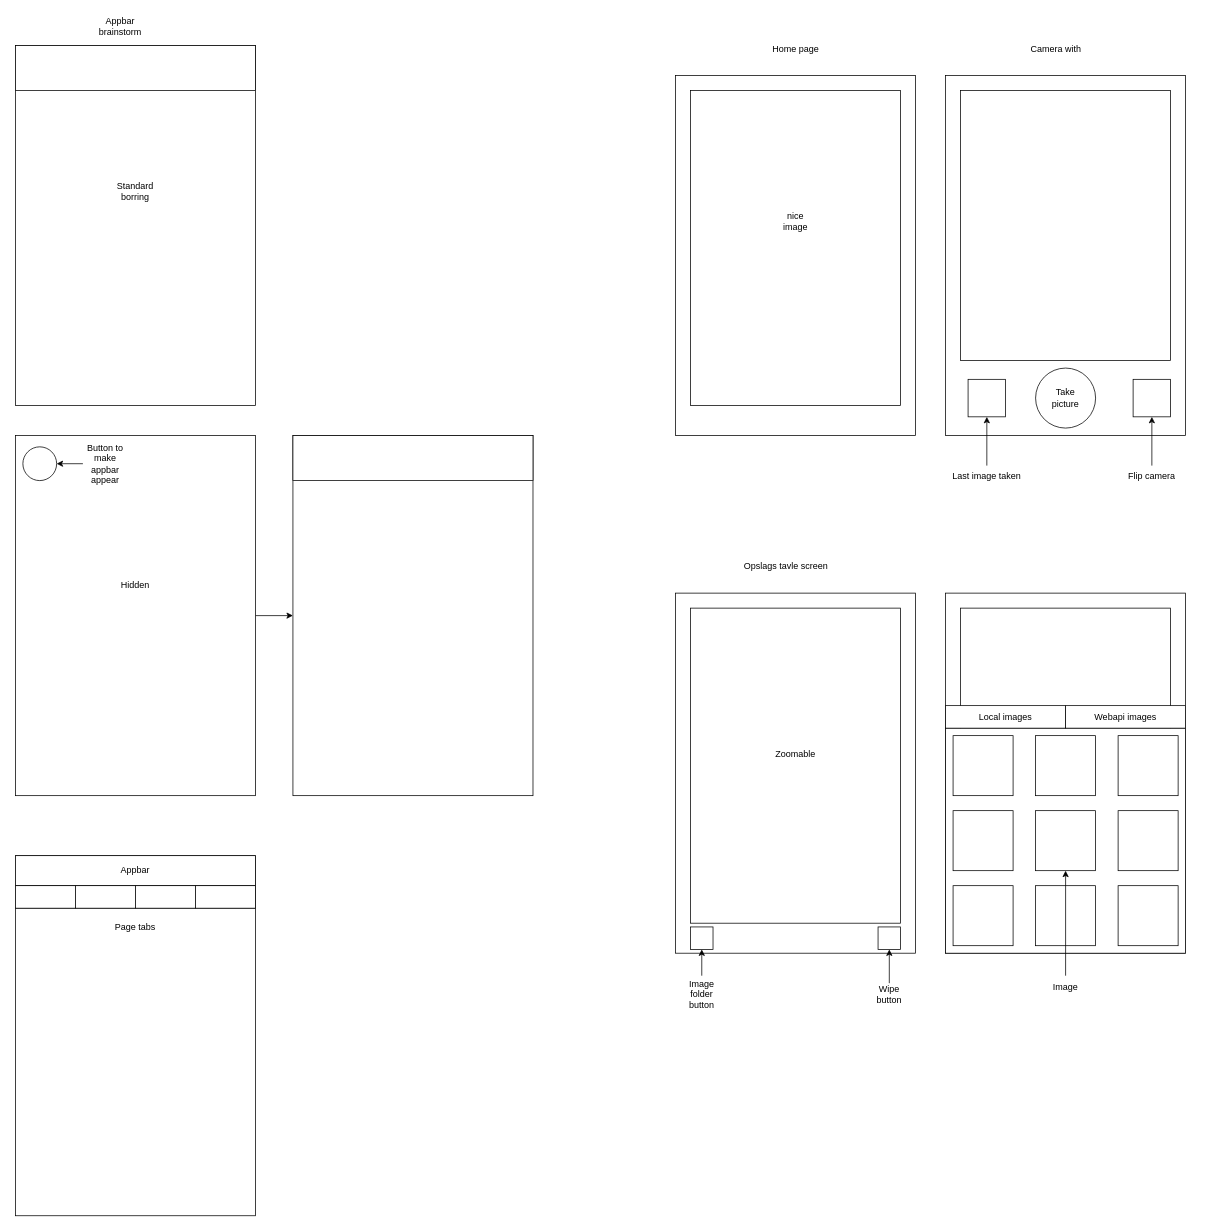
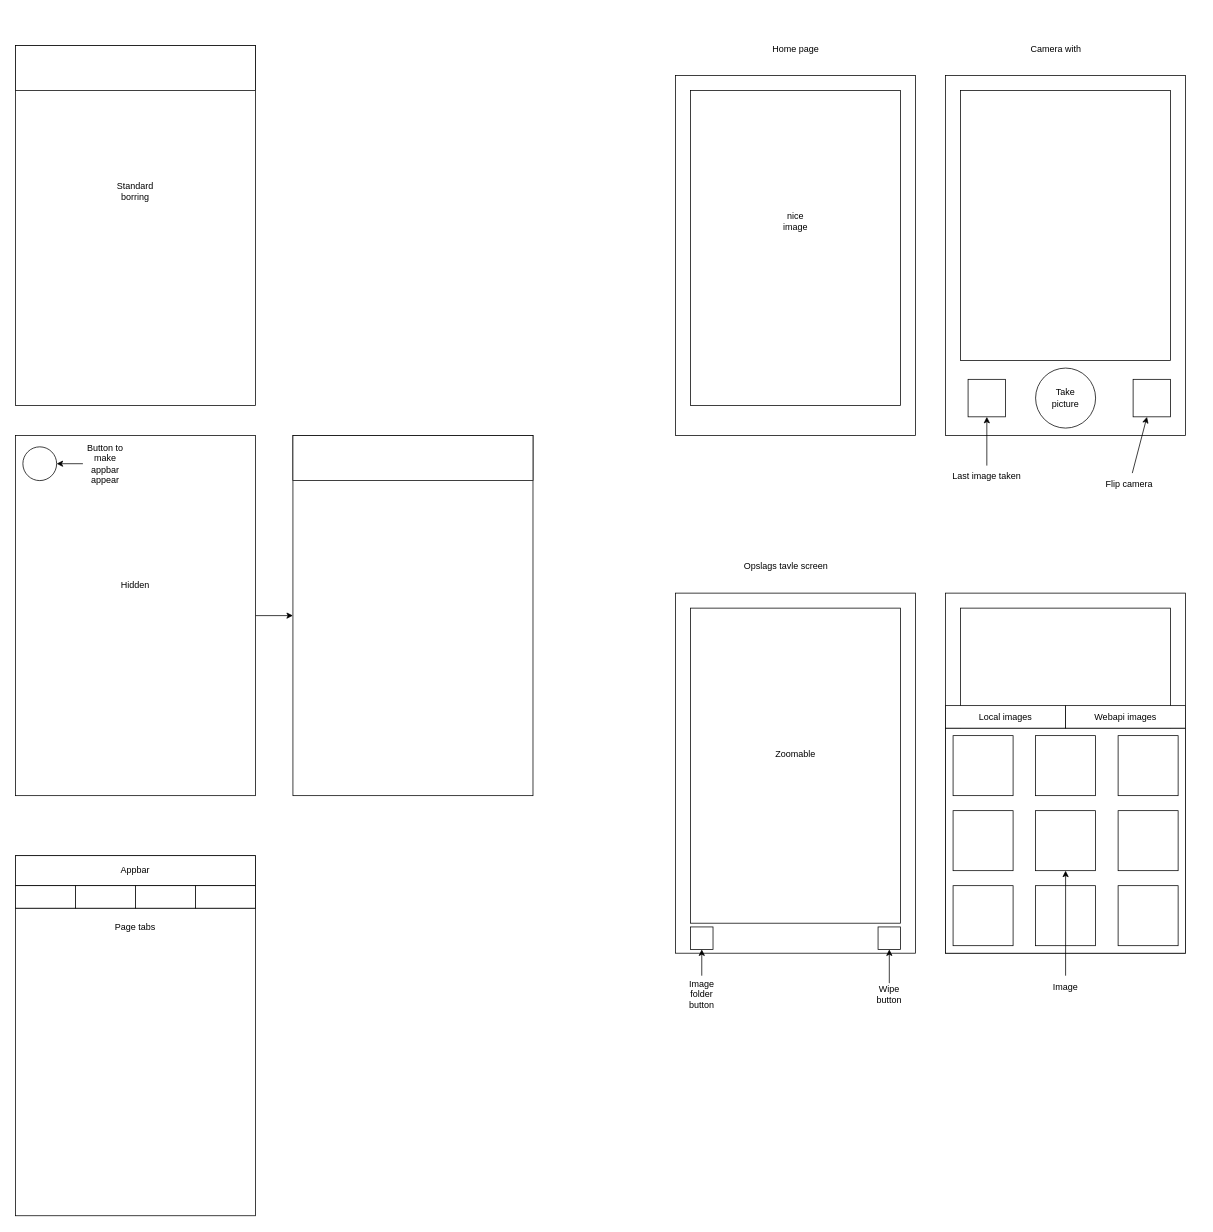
node "Appbar brainstorm": removed
node "Flip camera": moved (1152, 477) -> (1129, 484)
